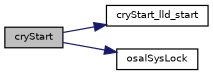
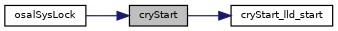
edge "cryStart" -> "osalSysLock": reversed
